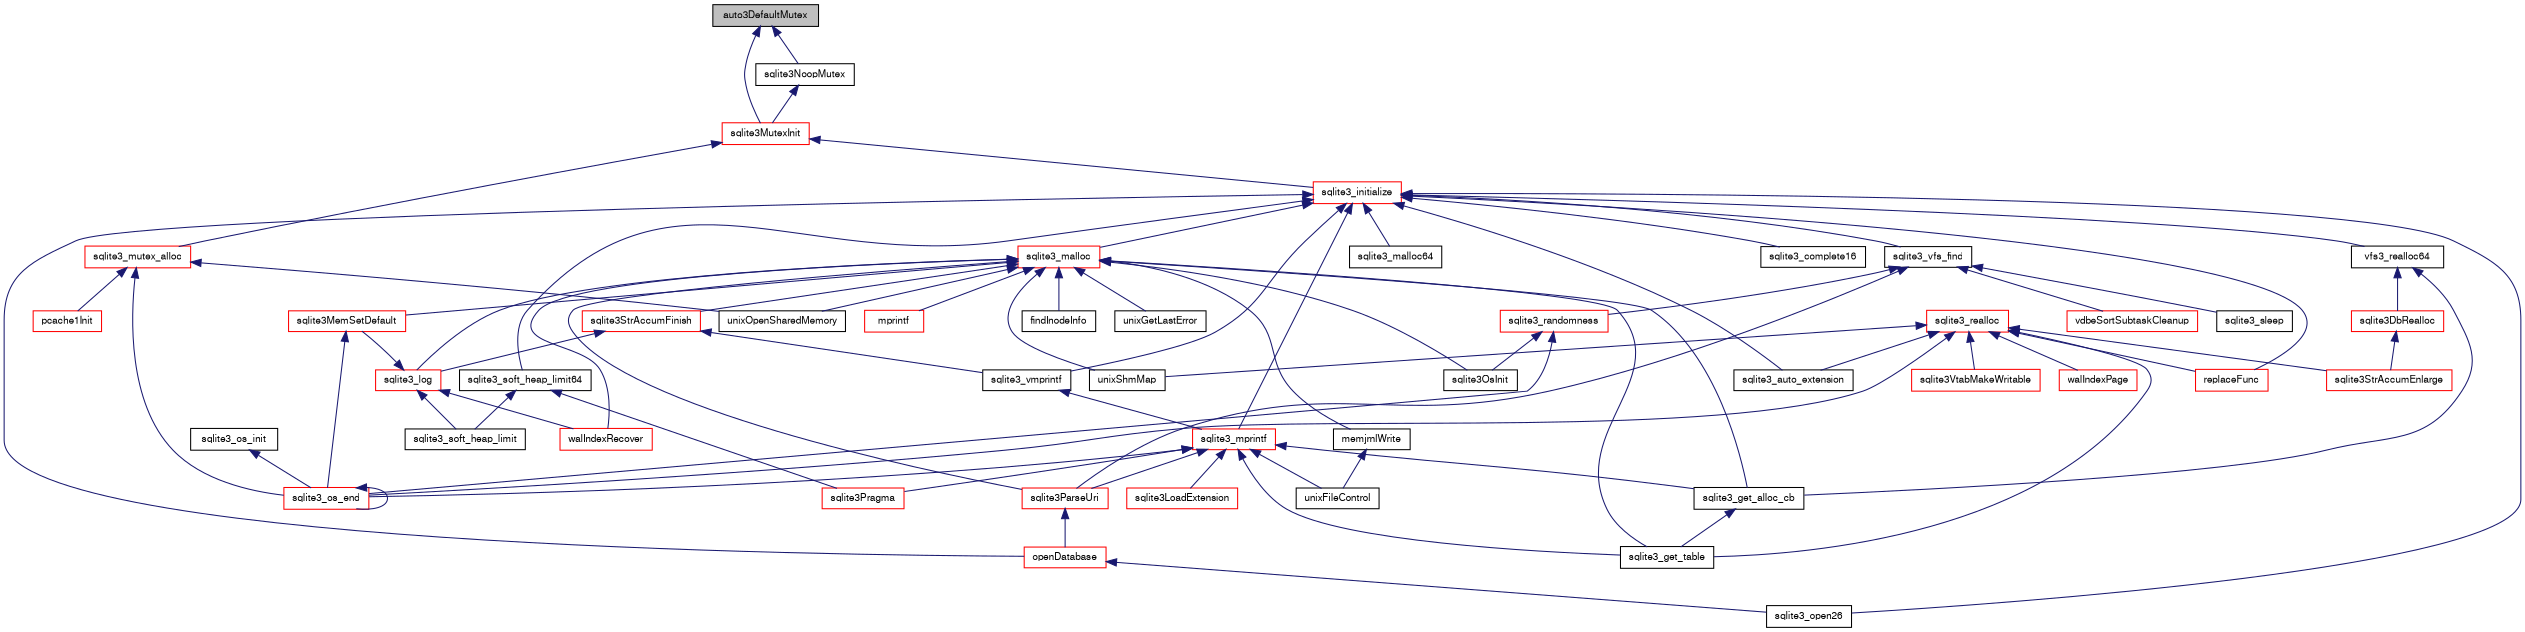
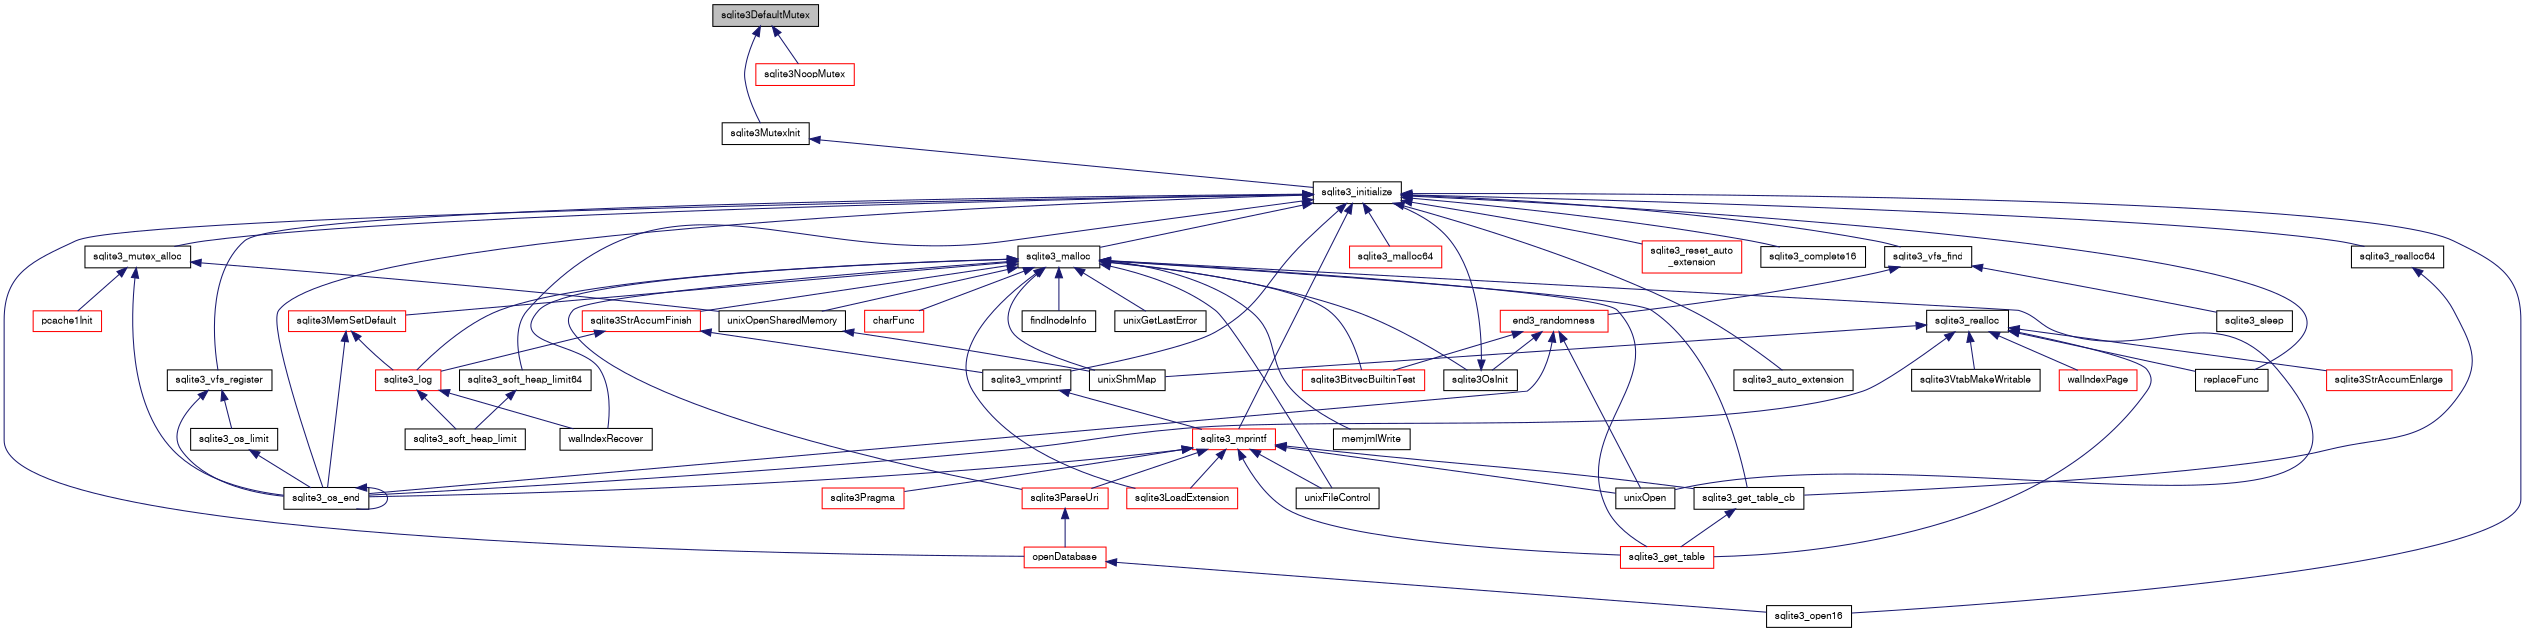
node "auto3DefaultMutex": label "auto3DefaultMutex" -> "sqlite3DefaultMutex"
node "sqlite3NoopMutex": color black -> red
edge "sqlite3MutexInit" -> "sqlite3NoopMutex": removed
node "sqlite3MutexInit": color red -> black
node "sqlite3_initialize": color red -> black
edge "sqlite3_mutex_alloc" -> "sqlite3MutexInit": now "sqlite3_mutex_alloc" -> "sqlite3_initialize"
edge "sqlite3_os_end" -> "sqlite3_initialize": added
node "sqlite3_mutex_alloc": color red -> black
node "sqlite3_malloc": color red -> black
node "sqlite3_malloc64": color black -> red
node "sqlite3_reset_auto _extension": added
node "vfs3_realloc64": label "vfs3_realloc64" -> "sqlite3_realloc64"
edge "sqlite3_initialize" -> "sqlite3OsInit": added
node "mprintf": label "mprintf" -> "charFunc"
node "sqlite3_randomness": label "sqlite3_randomness" -> "end3_randomness"
node "sqlite3_realloc": color red -> black
node "vdbeSortSubtaskCleanup": removed
node "sqlite3DbRealloc": removed
edge "sqlite3MemSetDefault" -> "sqlite3_log": reversed
edge "unixShmMap" -> "unixOpenSharedMemory": added
edge "sqlite3_auto_extension" -> "sqlite3_realloc": removed
node "sqlite3_vfs_register": added
node "sqlite3BitvecBuiltinTest": added
node "sqlite3VtabMakeWritable": color red -> black
node "replaceFunc": color red -> black
edge "sqlite3ParseUri" -> "sqlite3_vfs_find": removed
edge "sqlite3LoadExtension" -> "sqlite3_malloc": added
node "sqlite3_os_init": label "sqlite3_os_init" -> "sqlite3_os_limit"
node "walIndexRecover": color red -> black
edge "sqlite3Pragma" -> "sqlite3_soft_heap_limit64": removed
edge "unixFileControl" -> "memjrnlWrite": now "unixFileControl" -> "sqlite3_malloc"
node "sqlite3_os_end": color red -> black
node "unixOpen": added
node "sqlite3_get_alloc_cb": label "sqlite3_get_alloc_cb" -> "sqlite3_get_table_cb"
node "sqlite3_get_table": color black -> red
node "sqlite3_open26": label "sqlite3_open26" -> "sqlite3_open16"
